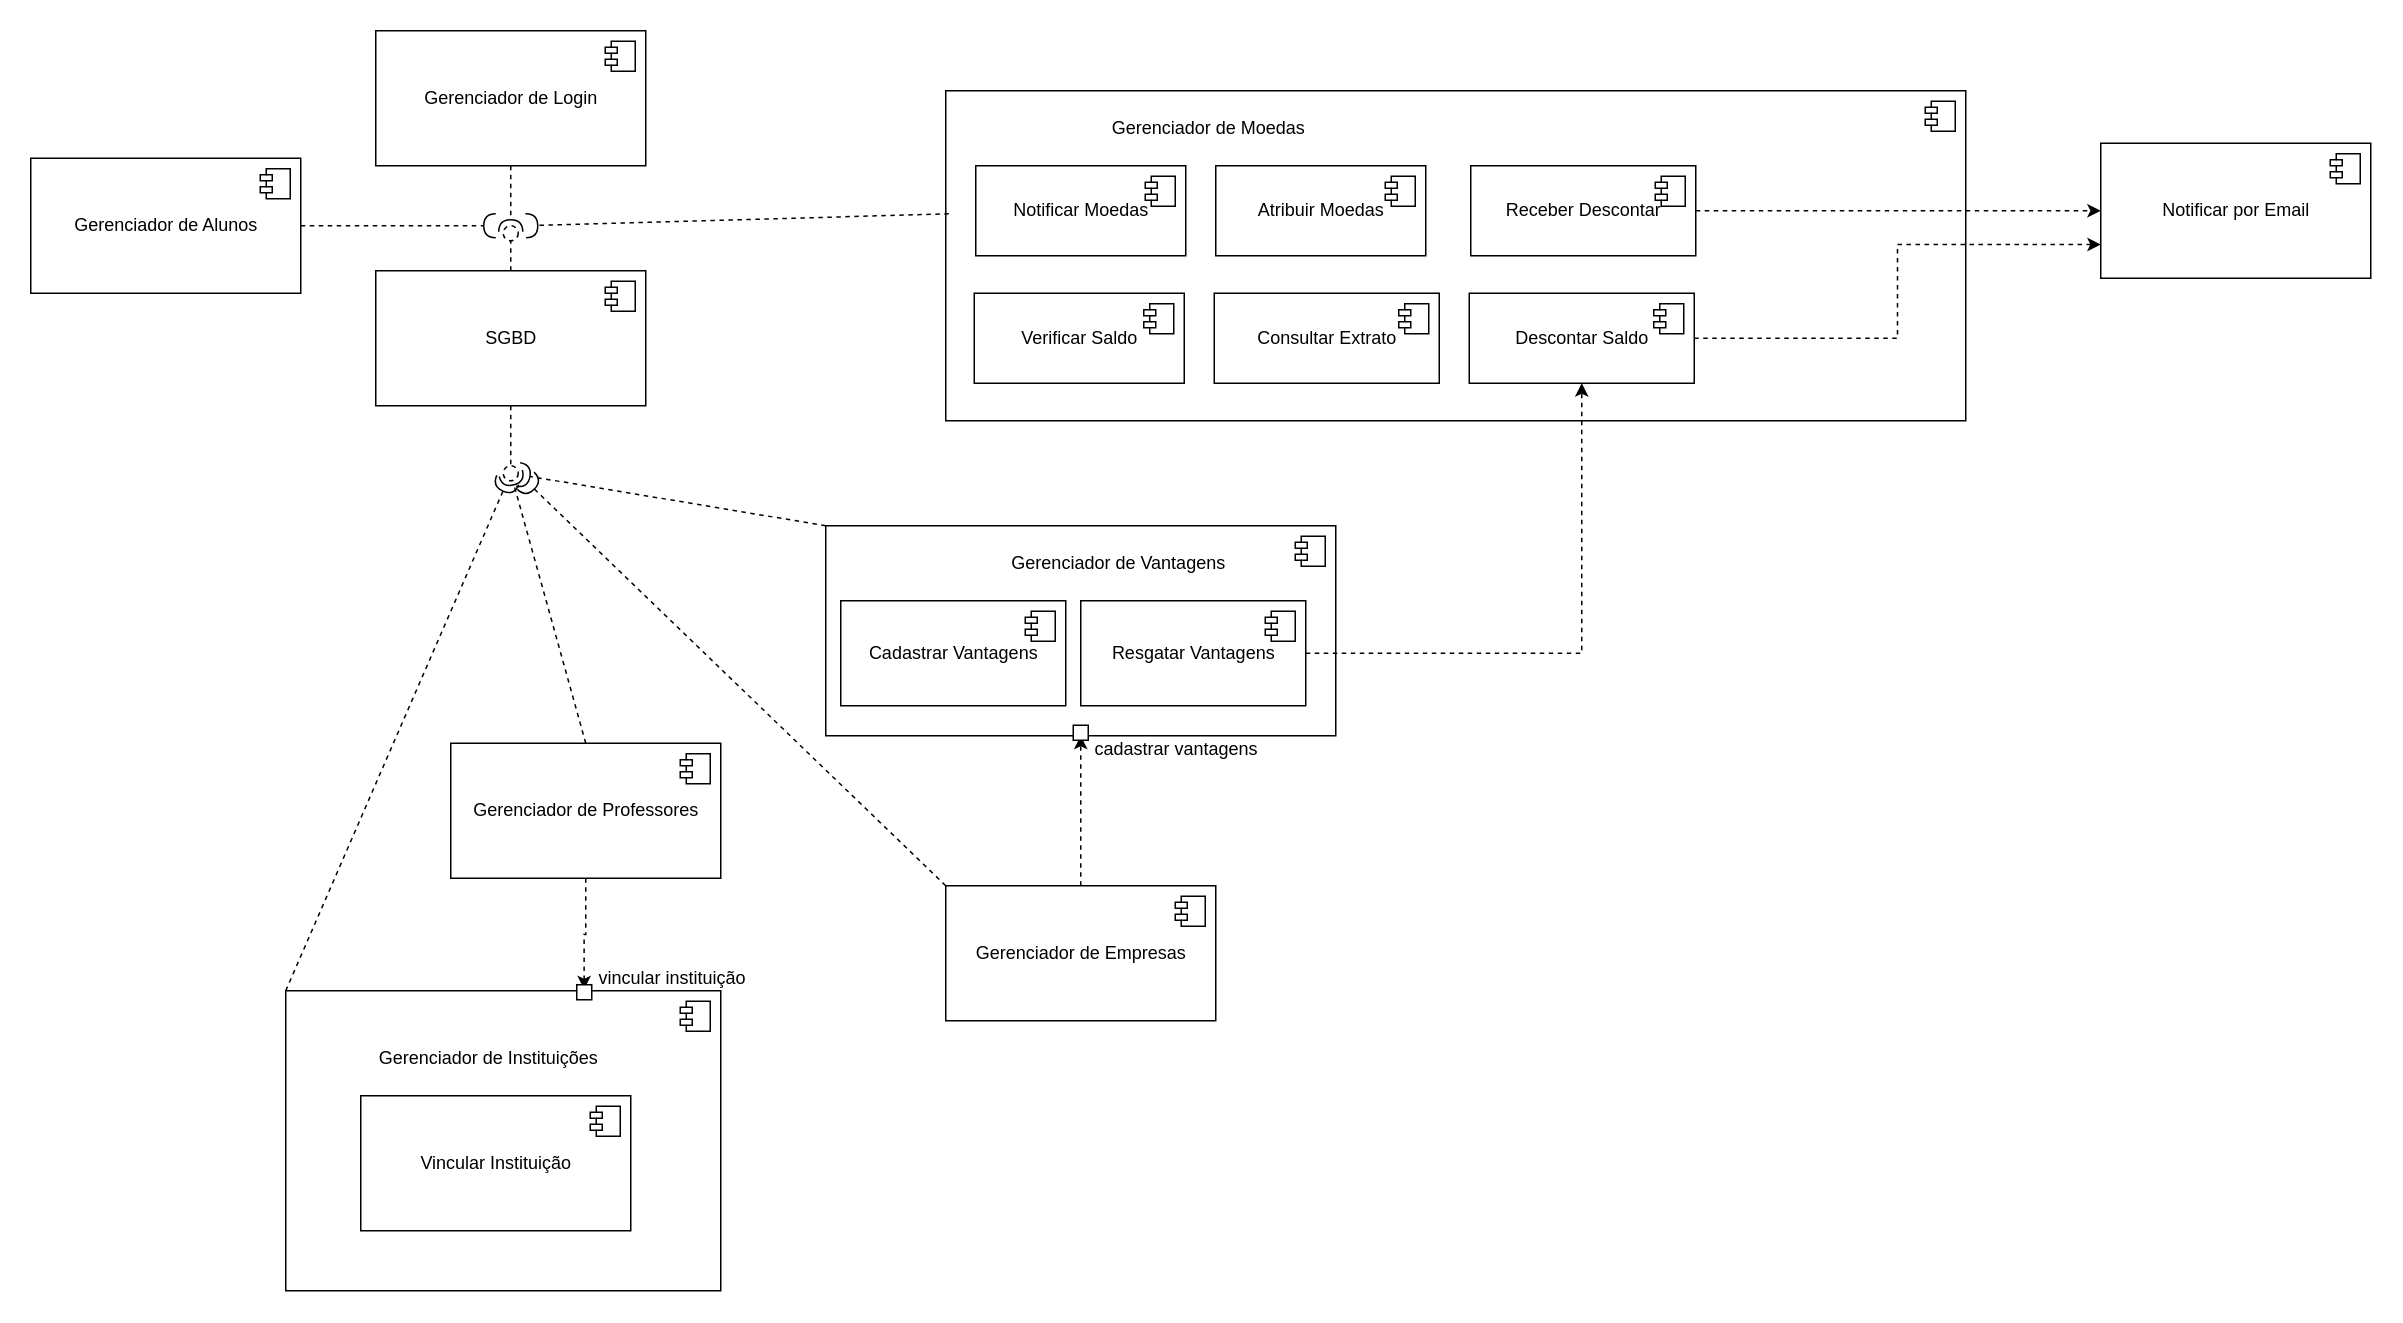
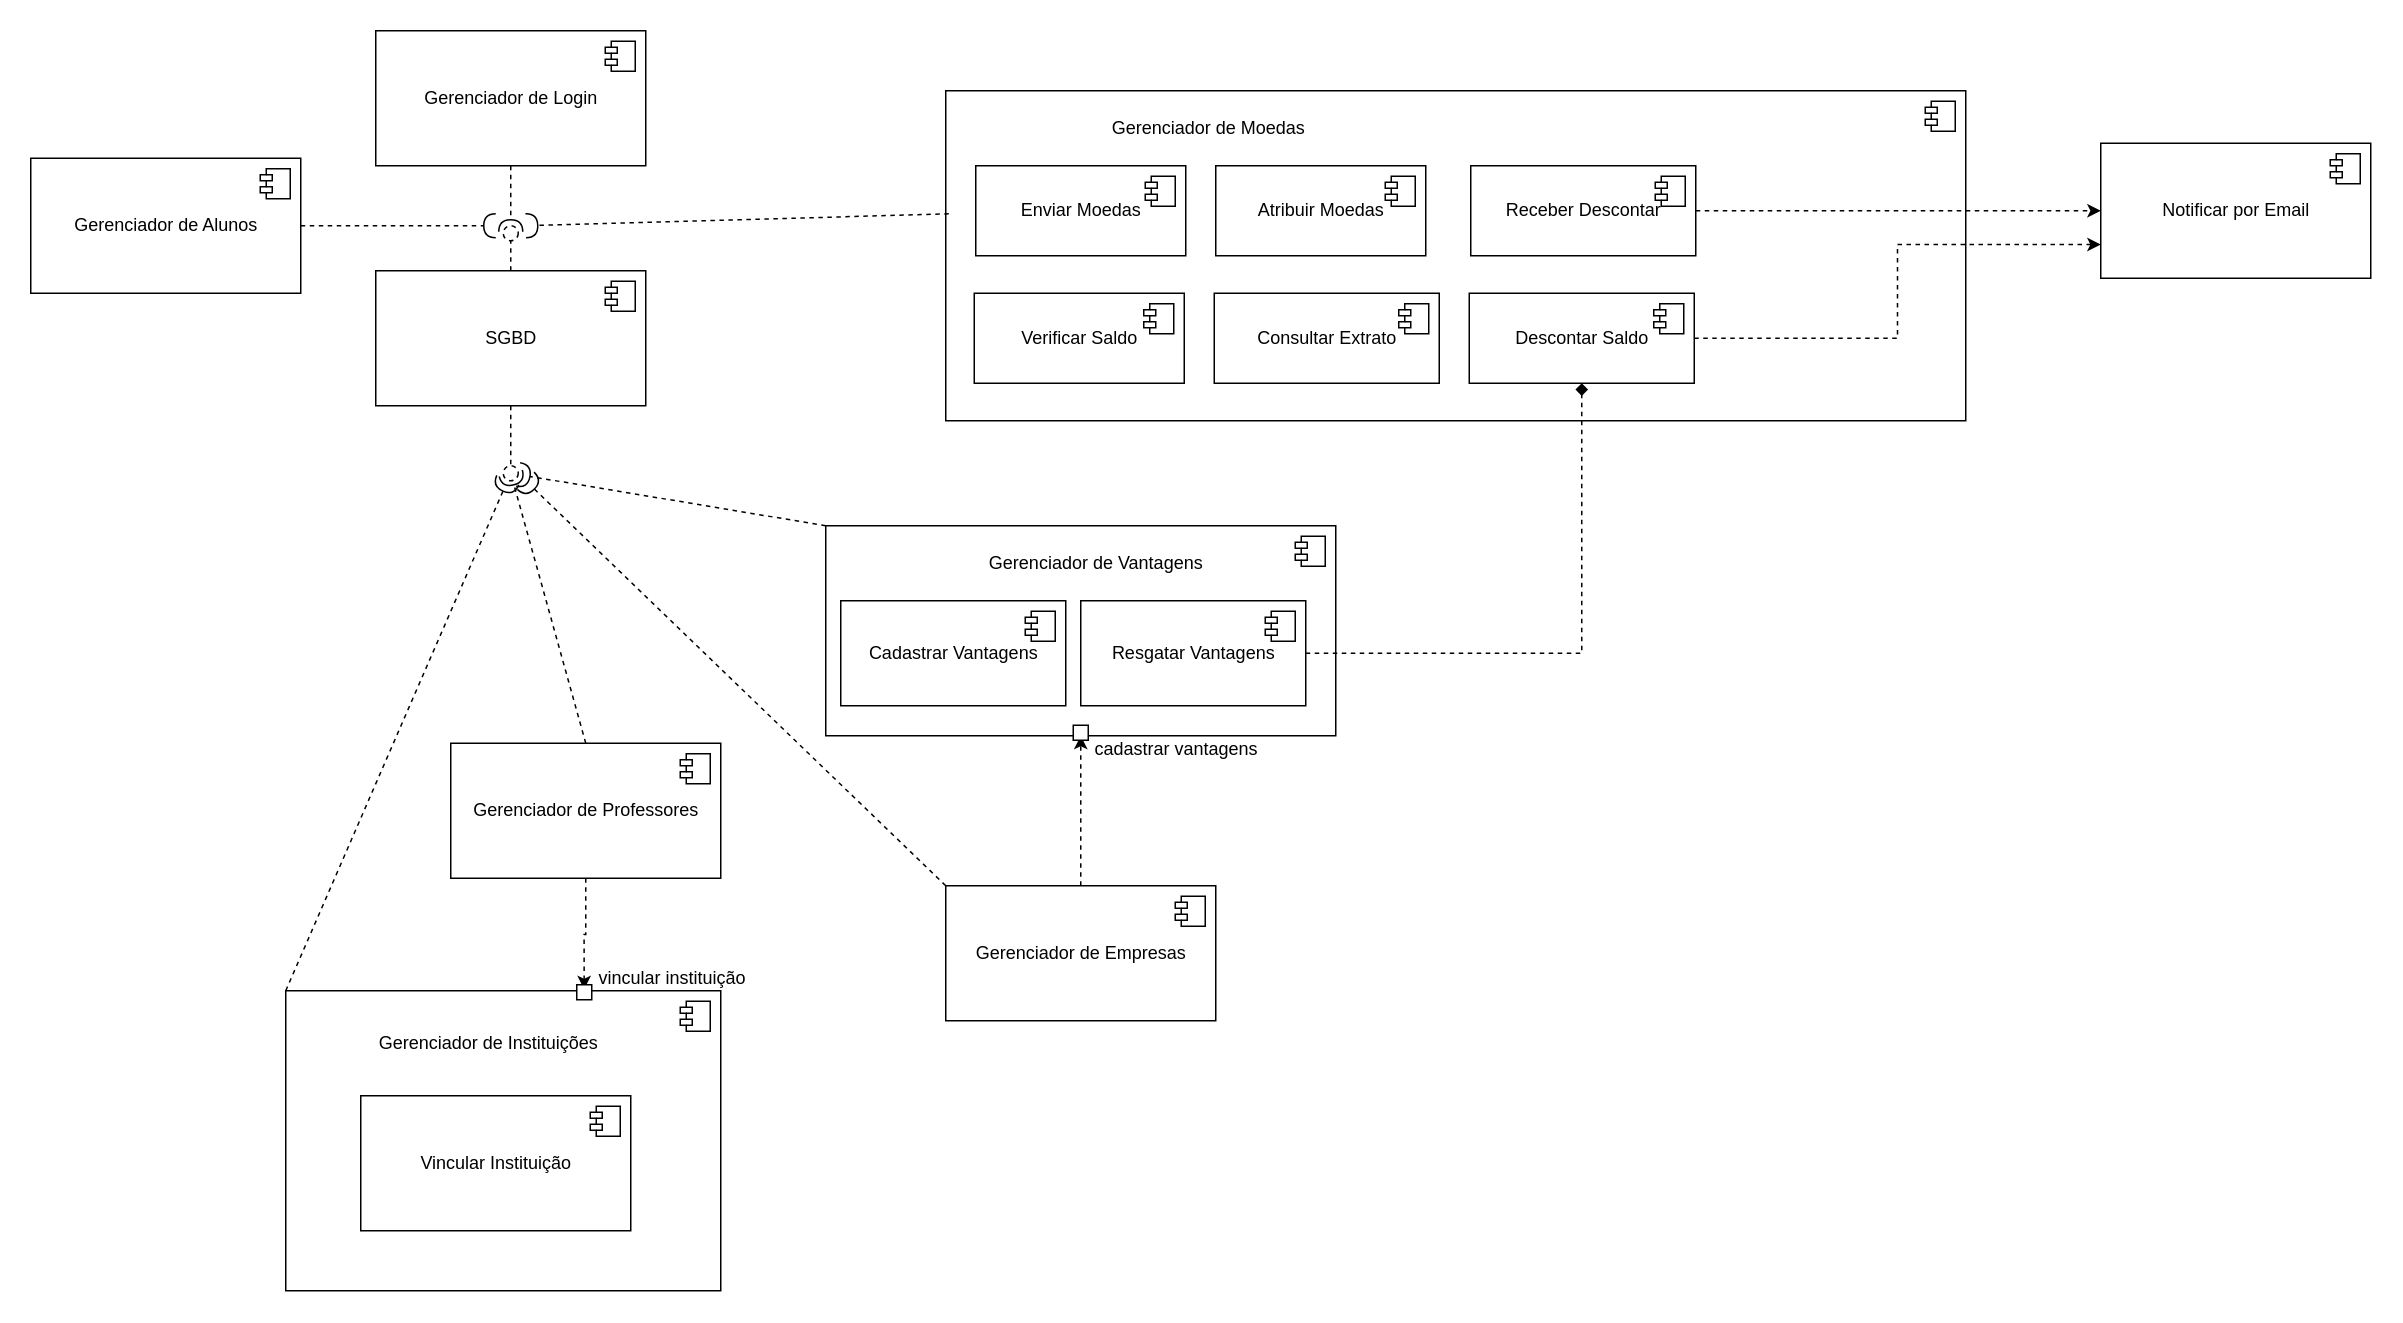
node "Notificar Moedas": label "Notificar Moedas" -> "Enviar Moedas"
edge "Resgatar Vantagens" -> "Descontar Saldo": arrowhead classic -> diamond
node "Gerenciador de Vantagens": moved (1118, 563) -> (1096, 563)
node "Gerenciador de Instituições": moved (488, 1058) -> (488, 1043)
